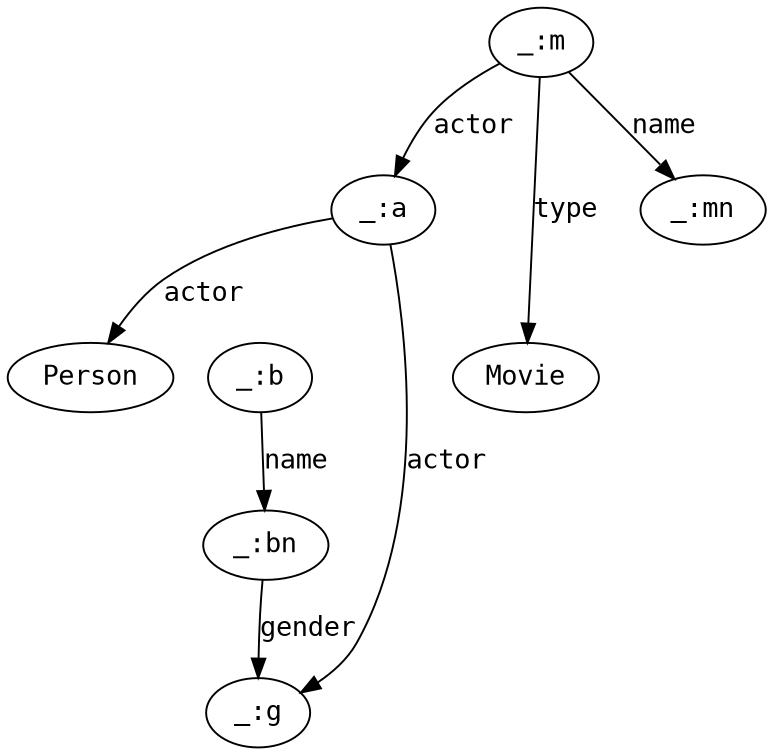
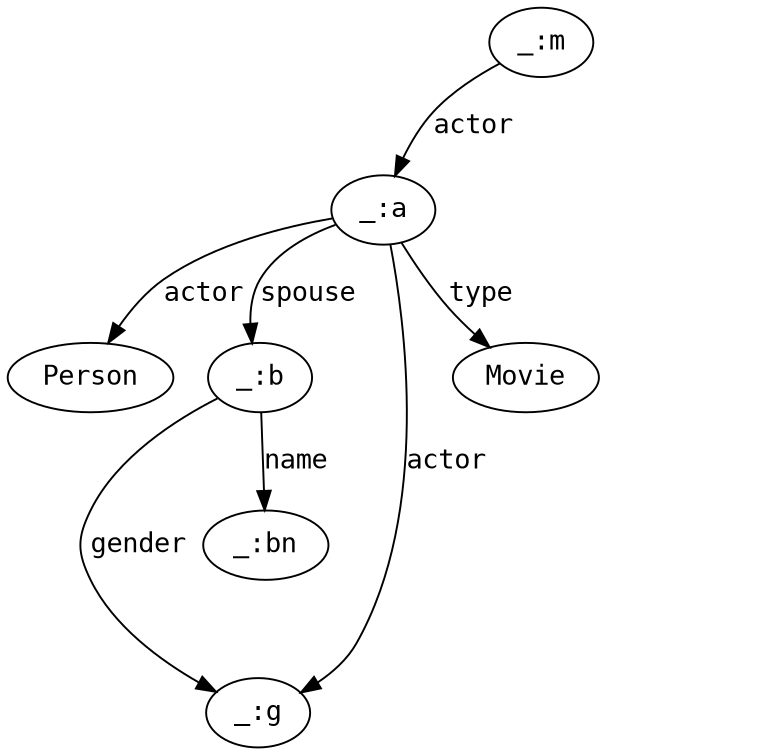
edge "_:m" -> "Movie": now "_:a" -> "Movie"
node "_:mn": removed
edge "_:a" -> "_:b": added, label "spouse"
edge "_:bn" -> "_:g": now "_:b" -> "_:g"
